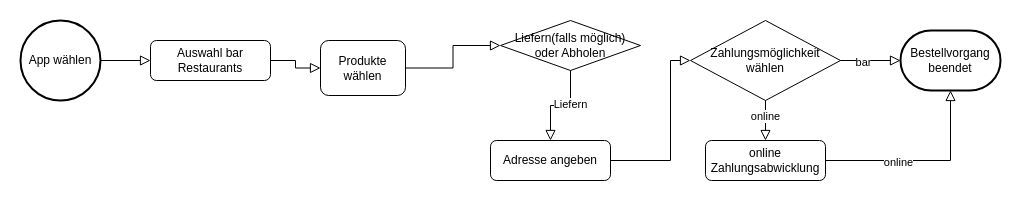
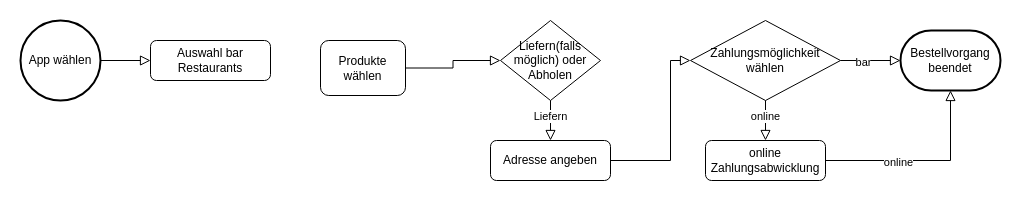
node "Liefern(falls möglich) oder Abholen": size 140x50 -> 100x80
edge "Auswahl bar Restaurants" -> "Produkte wählen": removed
